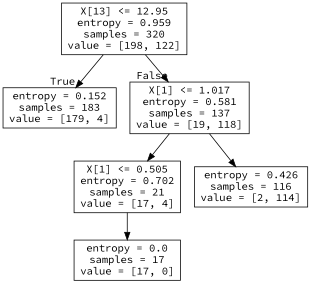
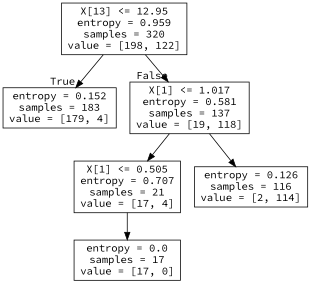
node "X[1] <= 0.505 entropy = 0.702 samples = 21 value = [17, 4]": label "X[1] <= 0.505 entropy = 0.702 samples = 21 value = [17, 4]" -> "X[1] <= 0.505 entropy = 0.707 samples = 21 value = [17, 4]"
node "entropy = 0.426 samples = 116 value = [2, 114]": label "entropy = 0.426 samples = 116 value = [2, 114]" -> "entropy = 0.126 samples = 116 value = [2, 114]"
